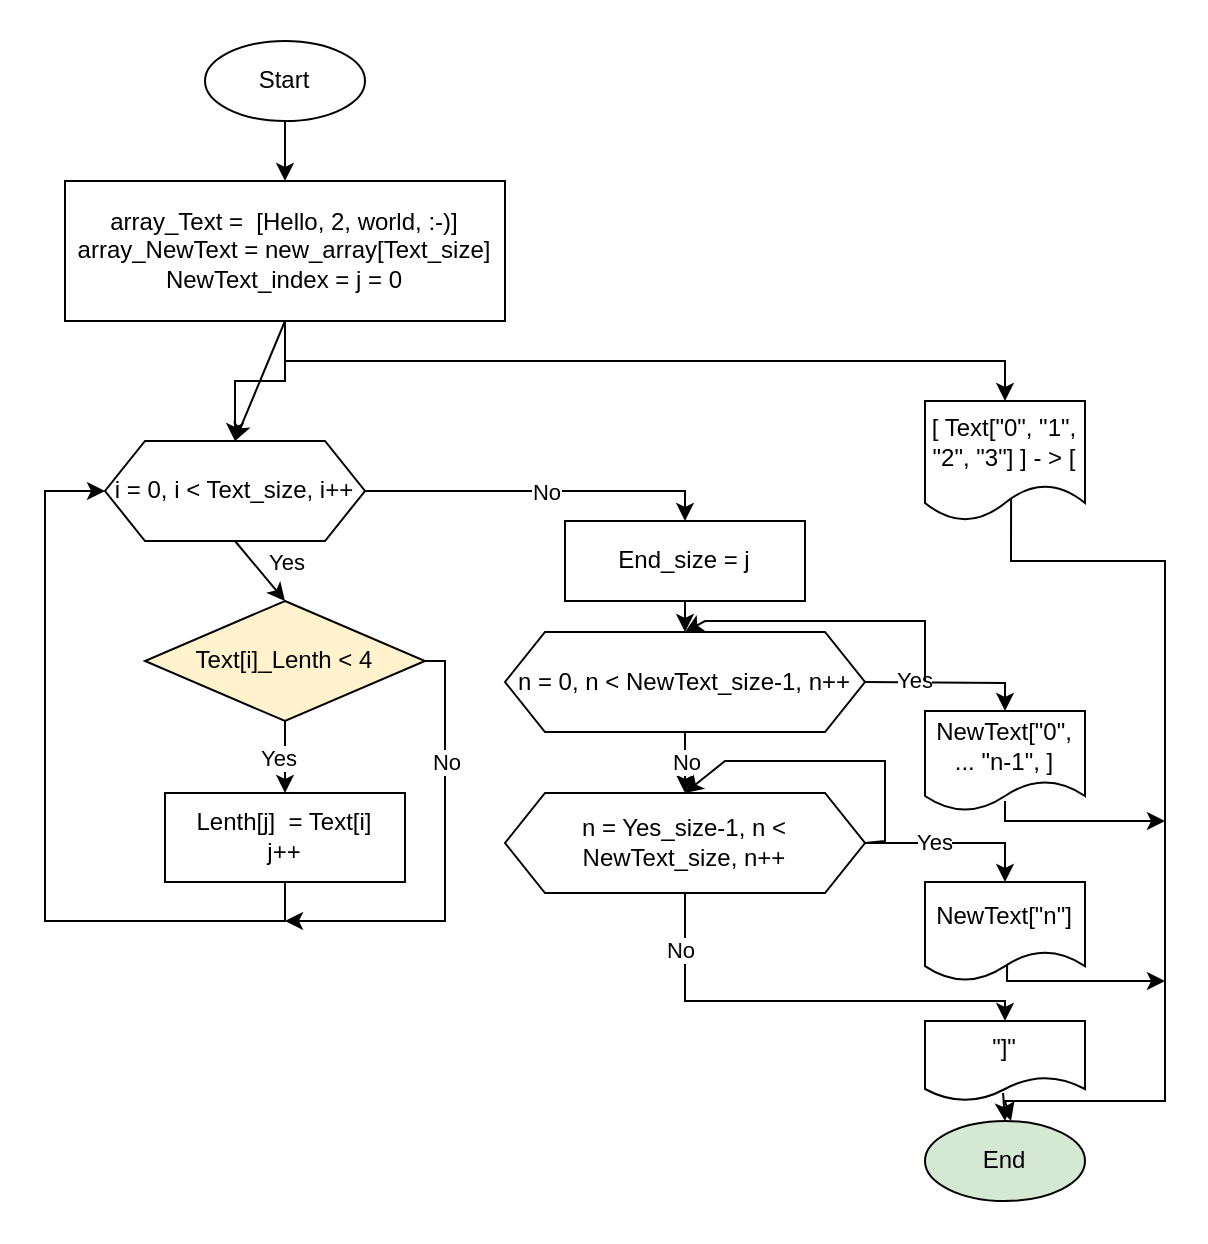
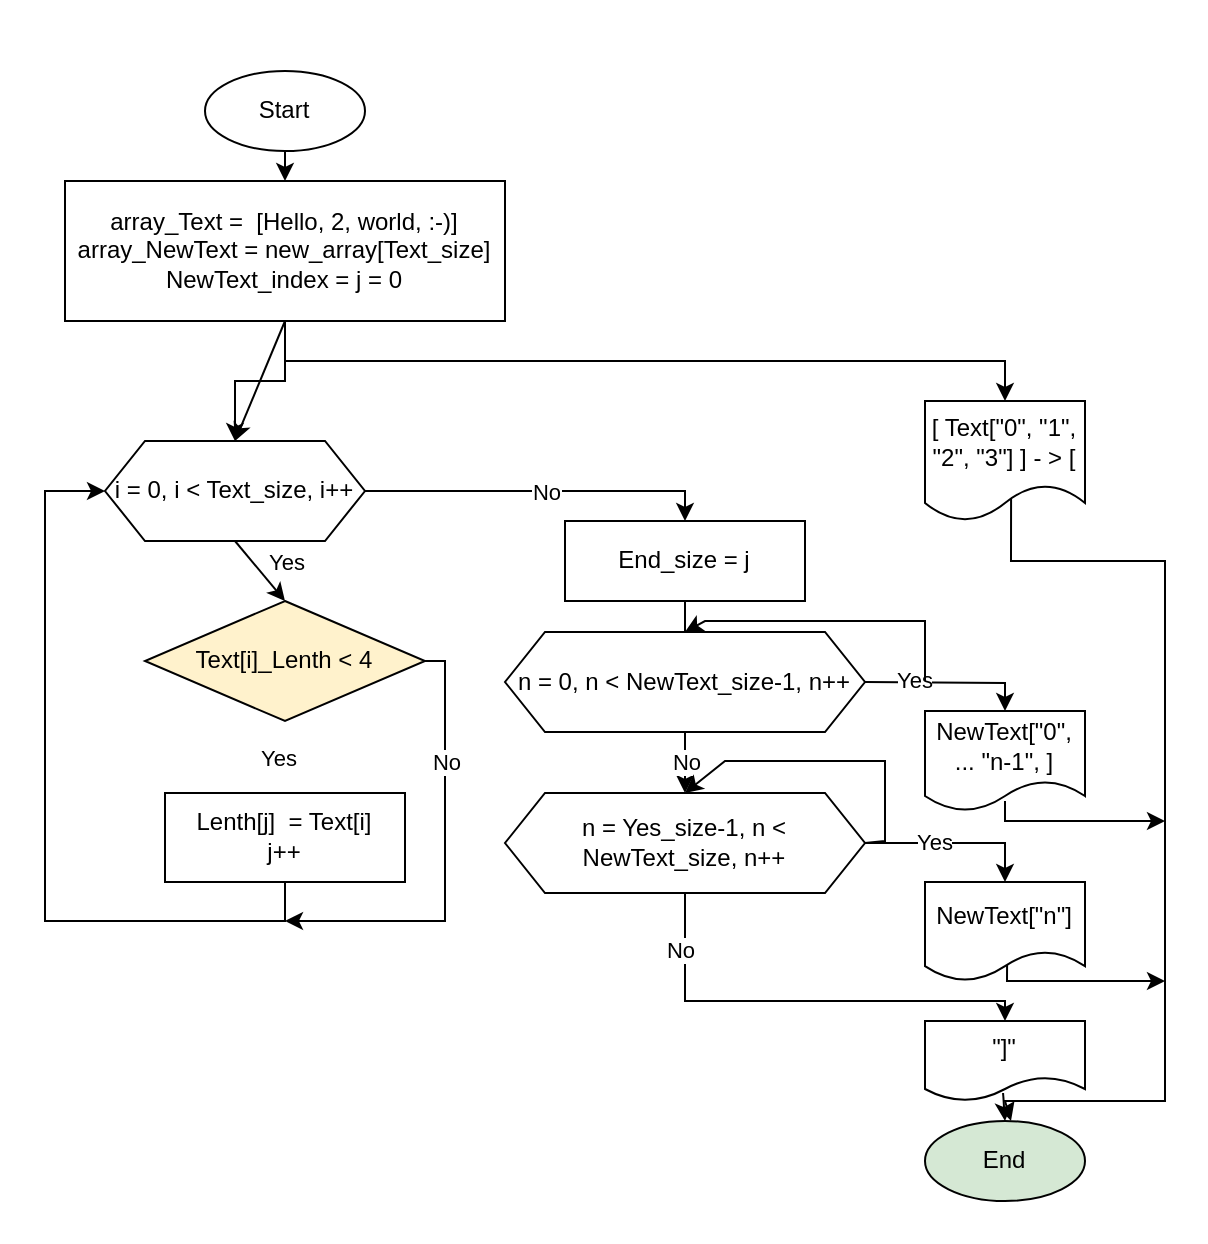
node "Start": moved (285, 81) -> (285, 111)
edge "End_size = j" -> "n = 0, n < NewText_size-1, n++": arrowhead classic -> none
edge "Text[i]_Lenth < 4" -> "Lenth[j] = Text[i] j++": removed
